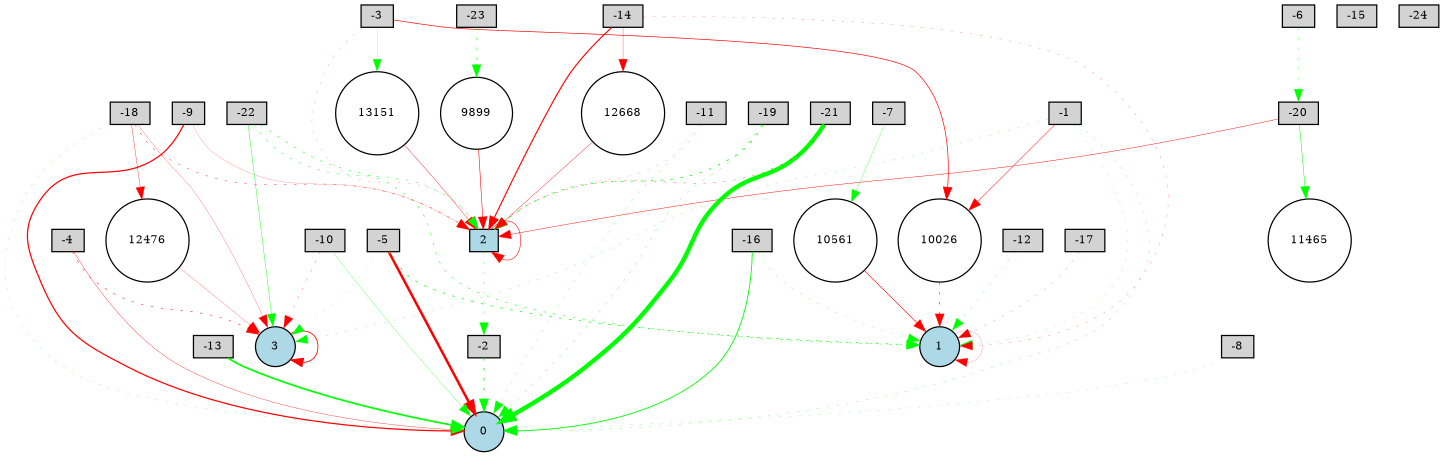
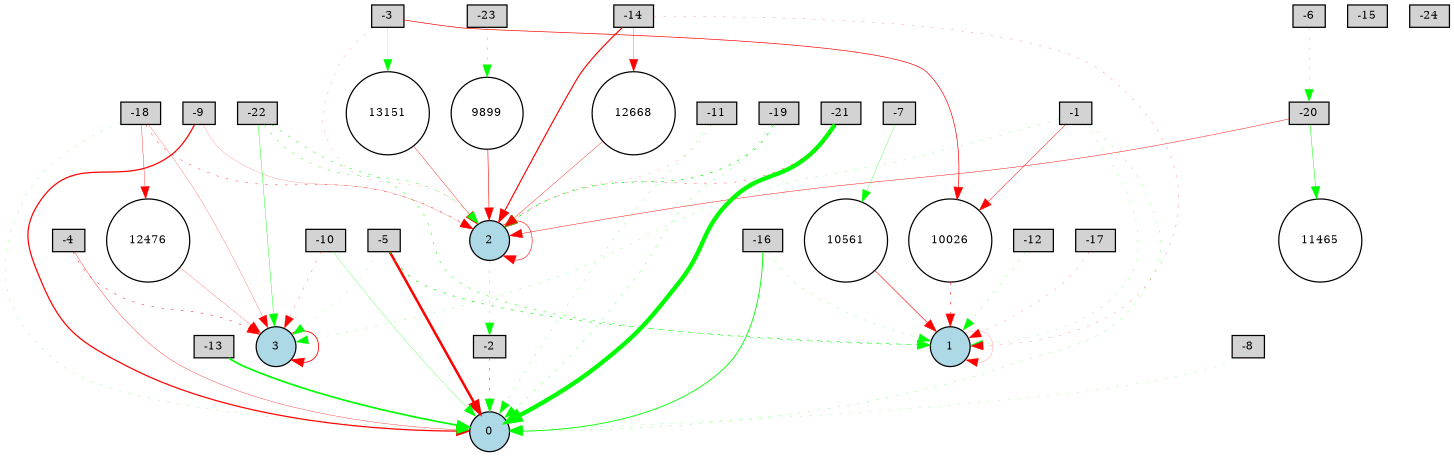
node "2": shape box -> circle
